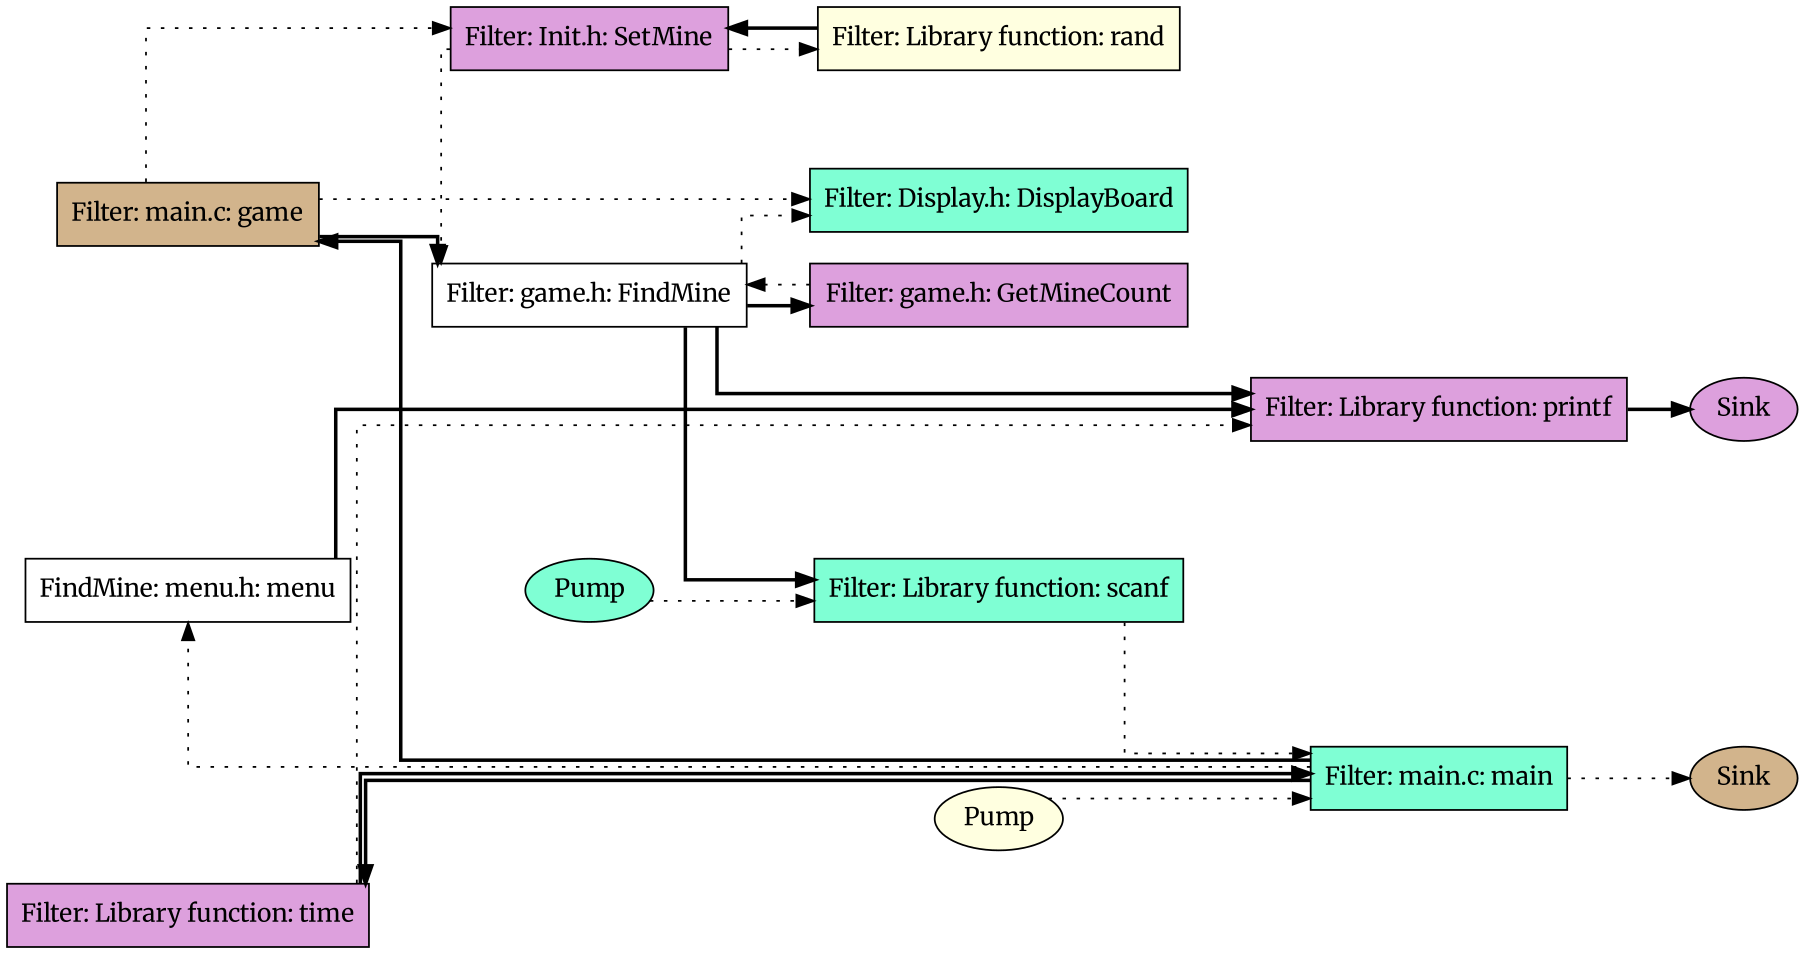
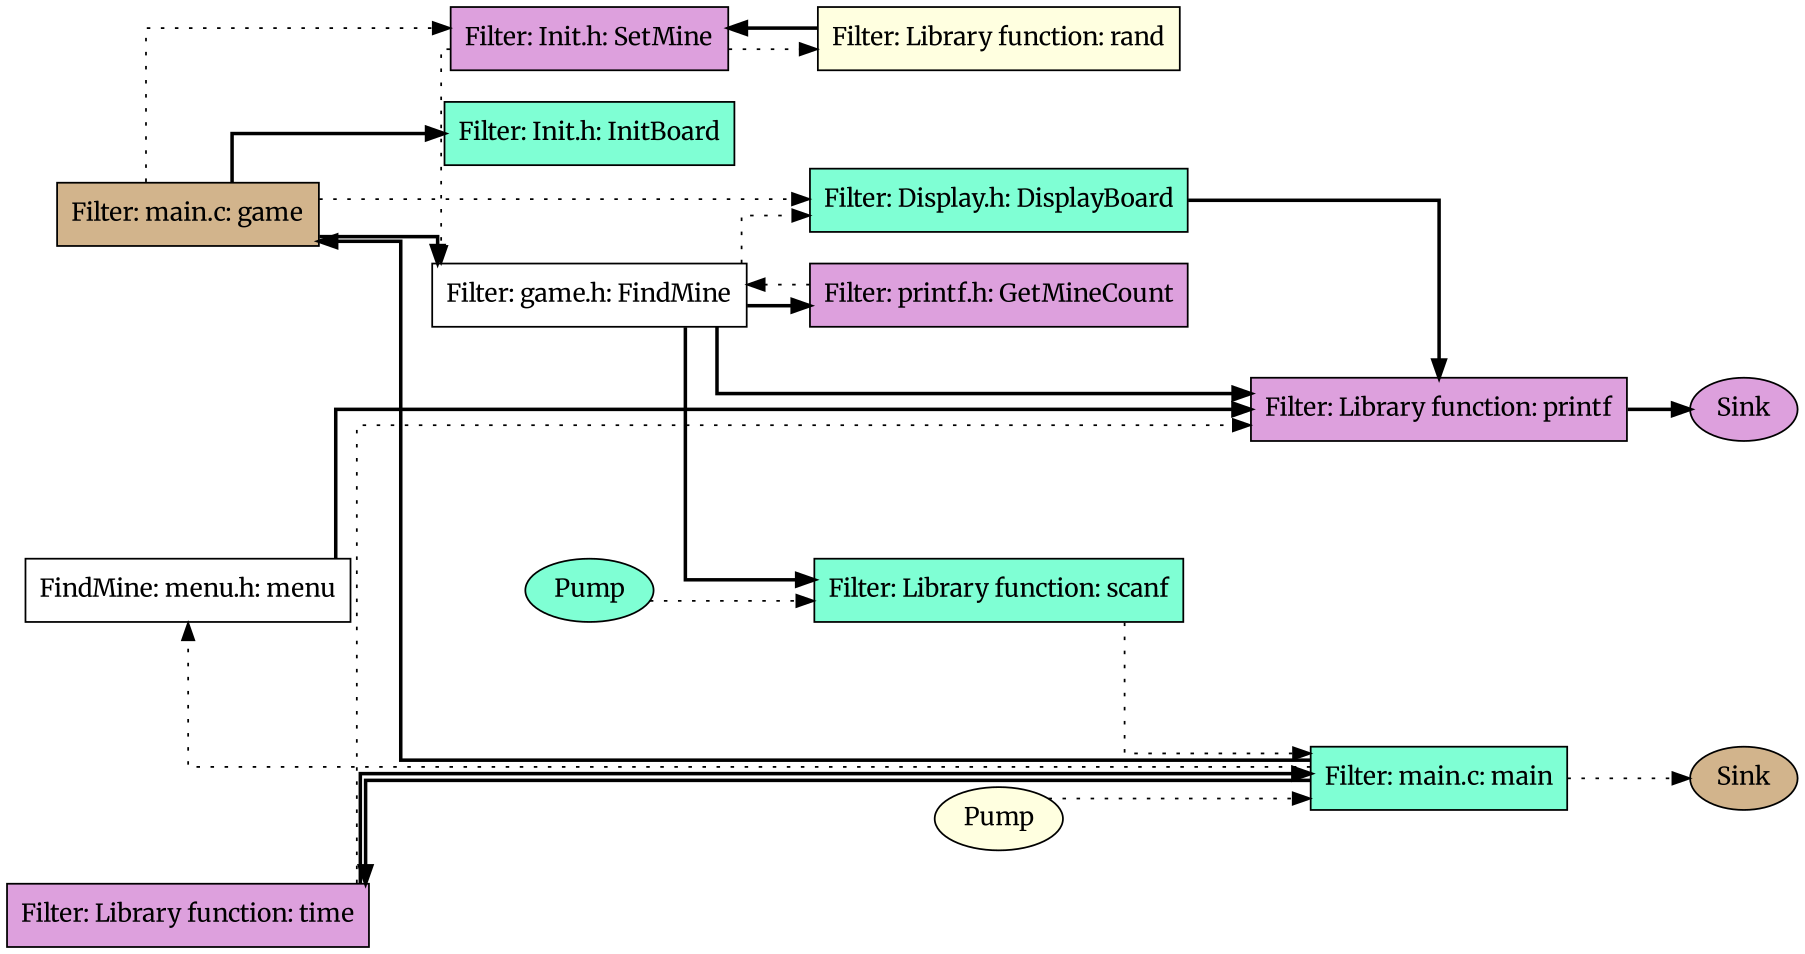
node "Filter: Init.h: InitBoard": added
edge "Filter: Display.h: DisplayBoard" -> "Filter: Library function: printf": added
node "Filter: game.h: GetMineCount": label "Filter: game.h: GetMineCount" -> "Filter: printf.h: GetMineCount"
